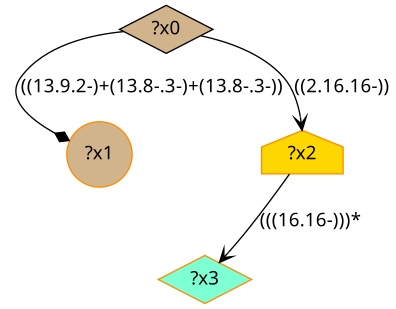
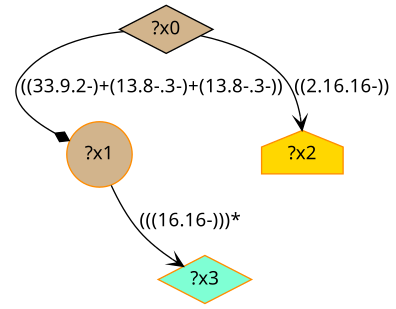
edge "?x0" -> "?x1": label "((13.9.2-)+(13.8-.3-)+(13.8-.3-))" -> "((33.9.2-)+(13.8-.3-)+(13.8-.3-))"
edge "?x2" -> "?x3": now "?x1" -> "?x3"
